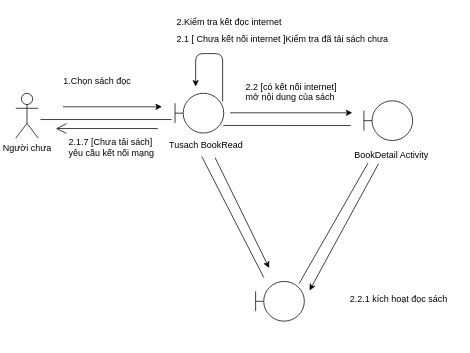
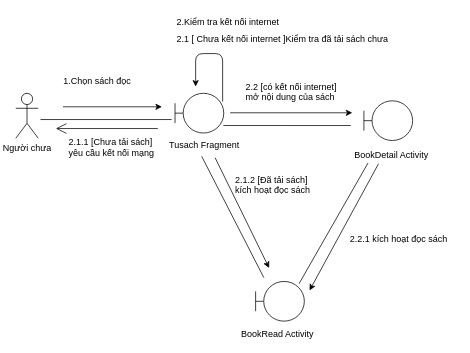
node "2.Kiểm tra kết đọc internet": label "2.Kiểm tra kết đọc internet" -> "2.Kiểm tra kết nối internet"
node "Tusach BookRead": label "Tusach BookRead" -> "Tusach Fragment"
node "2.1.7 [Chưa tải sách] yêu cầu kết nối mạng": label "2.1.7 [Chưa tải sách] yêu cầu kết nối mạng" -> "2.1.1 [Chưa tải sách] yêu cầu kết nối mạng"
node "2.1.2 [Đã tải sách] kích hoạt đọc sách": added
node "2.2.1 kích hoạt đọc sách": moved (401, 297) -> (401, 237)
node "BookRead Activity": added
